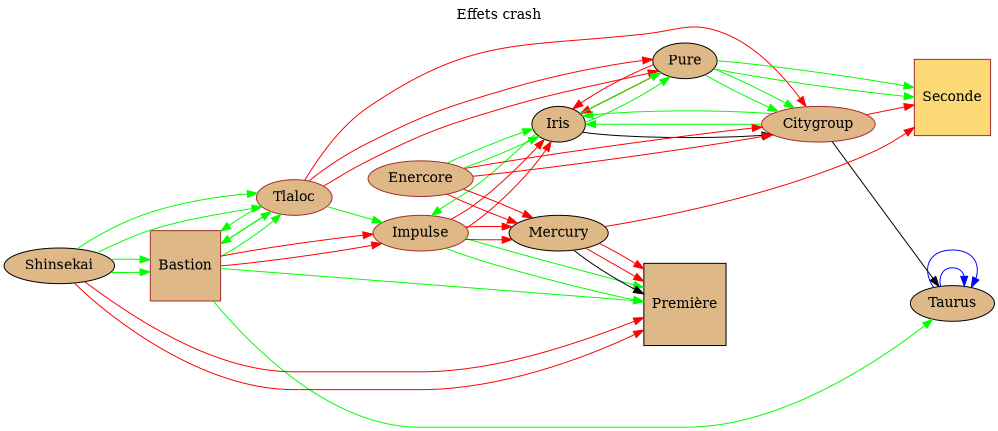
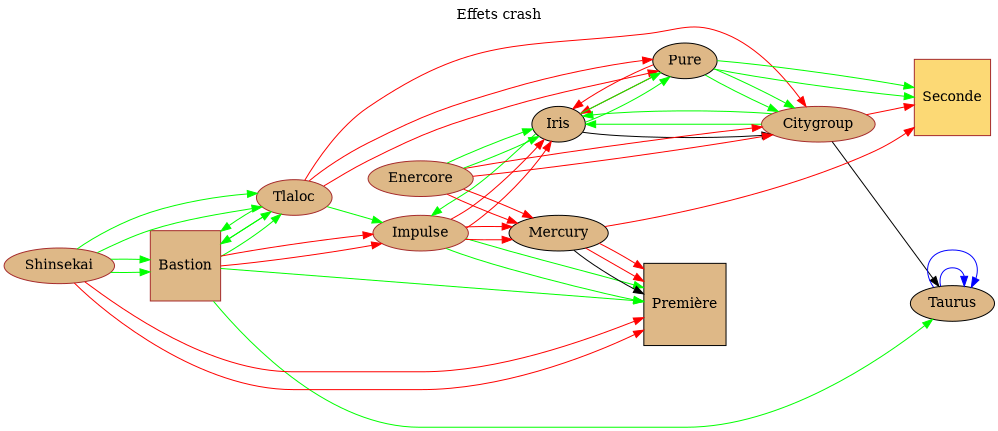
node "Shinsekai": color black -> brown
